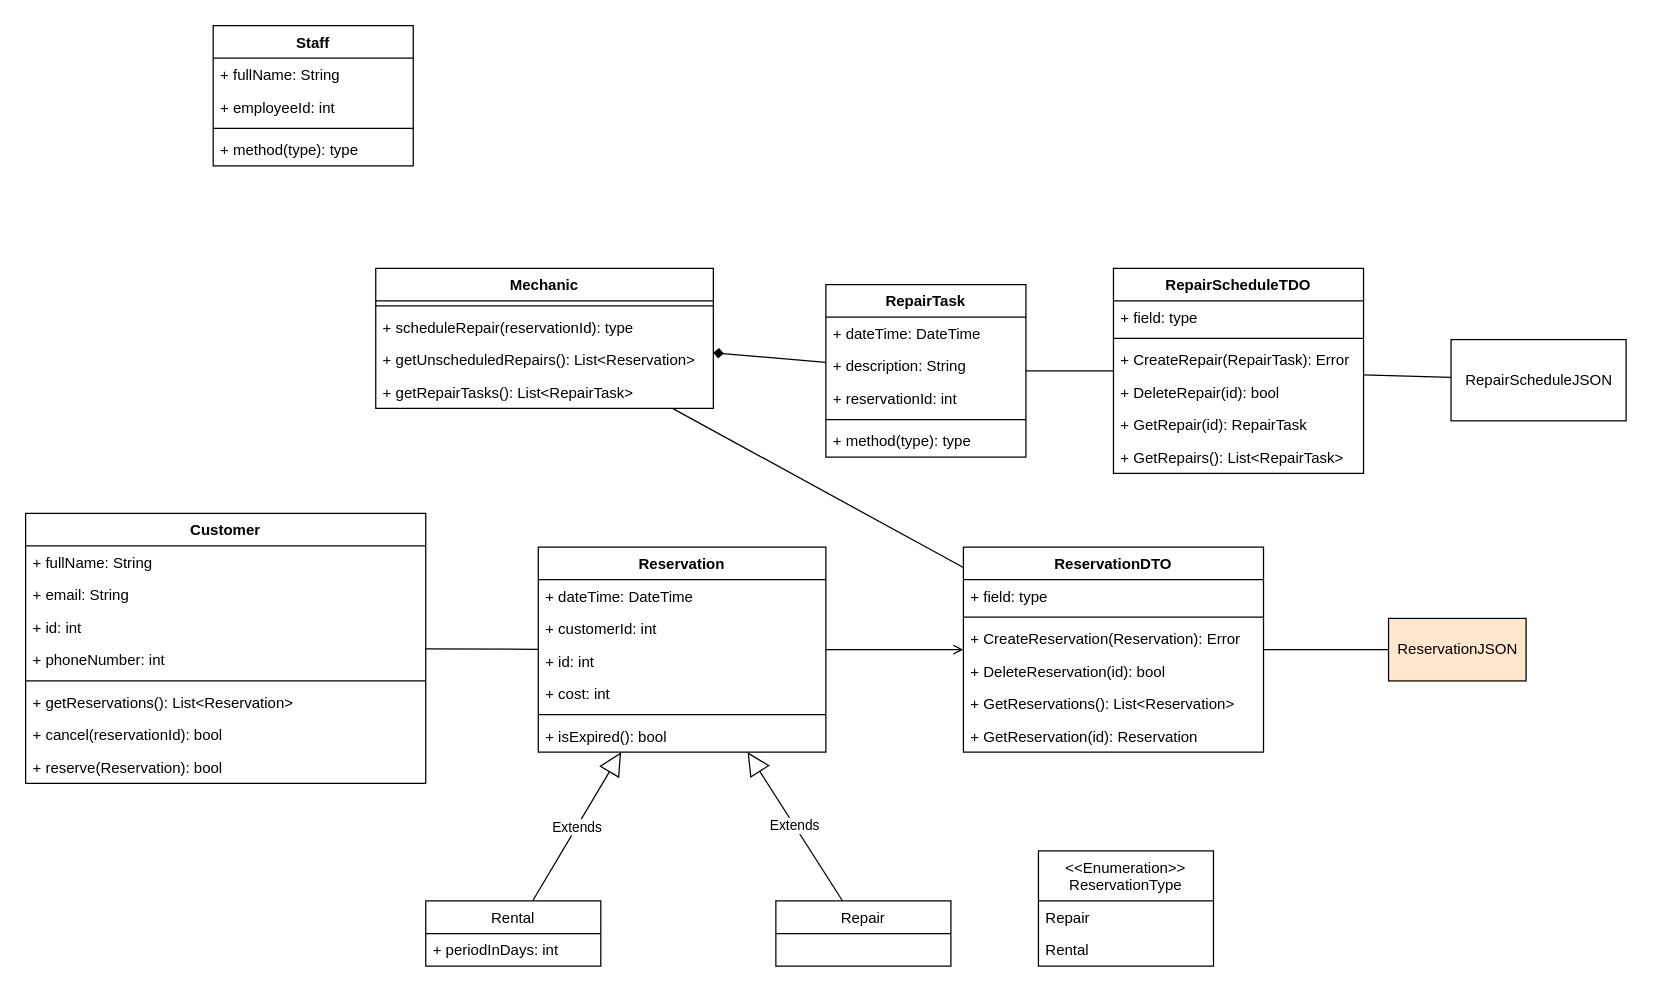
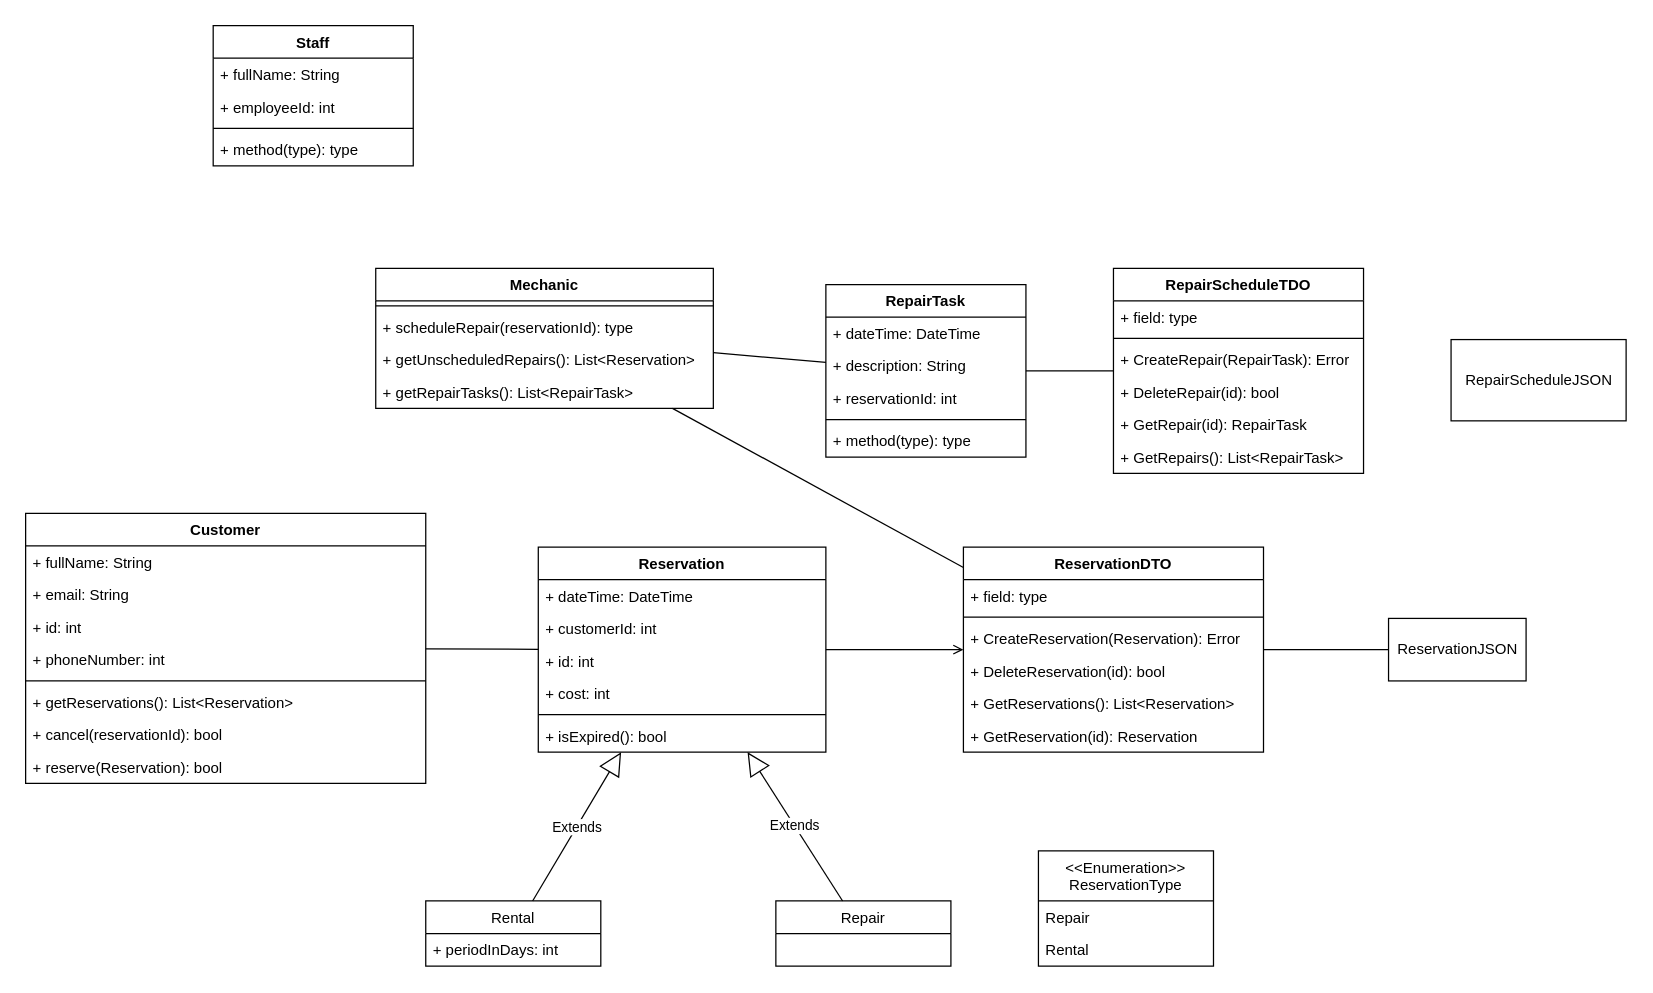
edge "RepairTask" -> "Mechanic": arrowhead diamond -> none
edge "RepairScheduleTDO" -- "RepairScheduleJSON": removed
node "ReservationJSON": fillcolor #ffe6cc -> #ffffff
